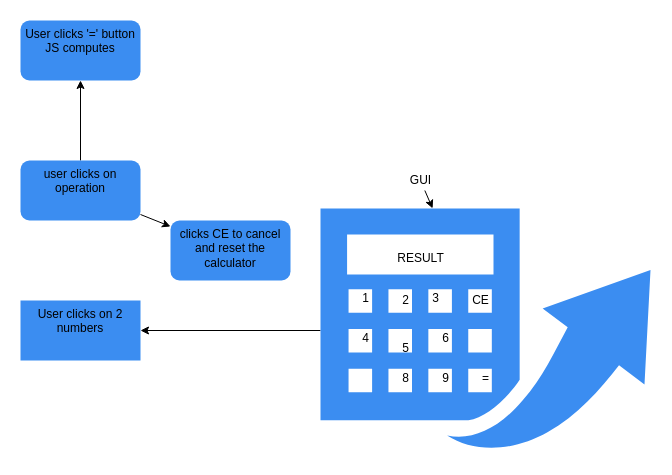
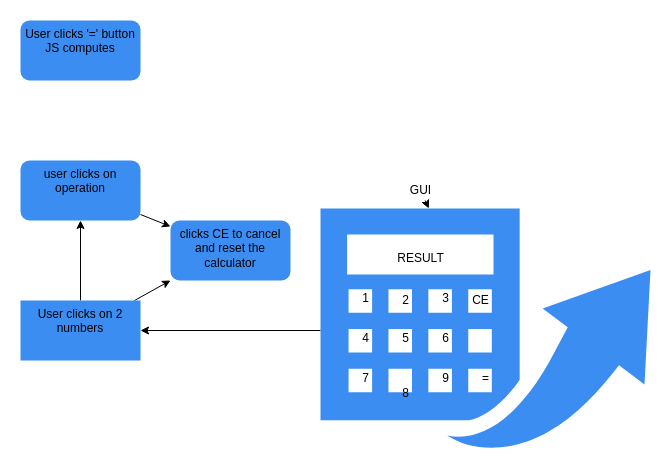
edge "user clicks on operation" -> "User clicks '=' button JS computes": removed
node "GUI": moved (421, 181) -> (421, 191)
edge "User clicks on 2 numbers" -> "user clicks on operation": added
edge "User clicks on 2 numbers" -> "clicks CE to cancel and reset the calculator": added
node "3": moved (436, 298) -> (446, 298)
node "5": moved (406, 348) -> (406, 338)
node "7": added
node "8": moved (406, 378) -> (406, 393)
